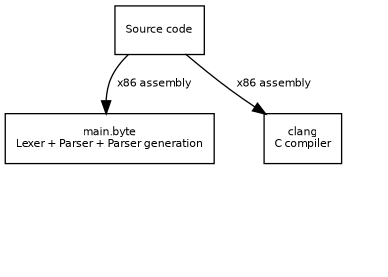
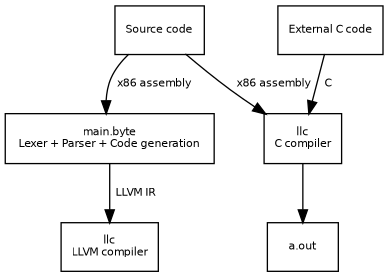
node "External C code": added
node "main.byte Lexer + Parser + Parser generation": label "main.byte Lexer + Parser + Parser generation" -> "main.byte Lexer + Parser + Code generation"
node "clang C compiler": label "clang C compiler" -> "llc C compiler"
node "llc LLVM compiler": added
node "a.out": added
